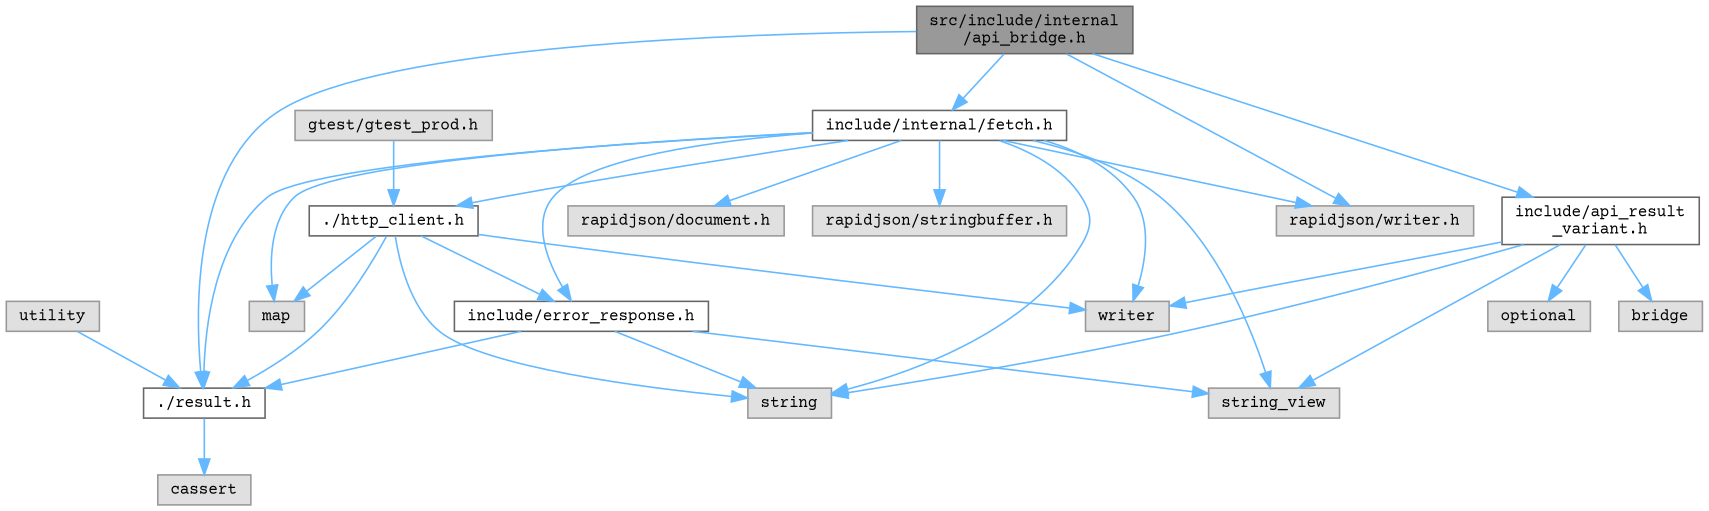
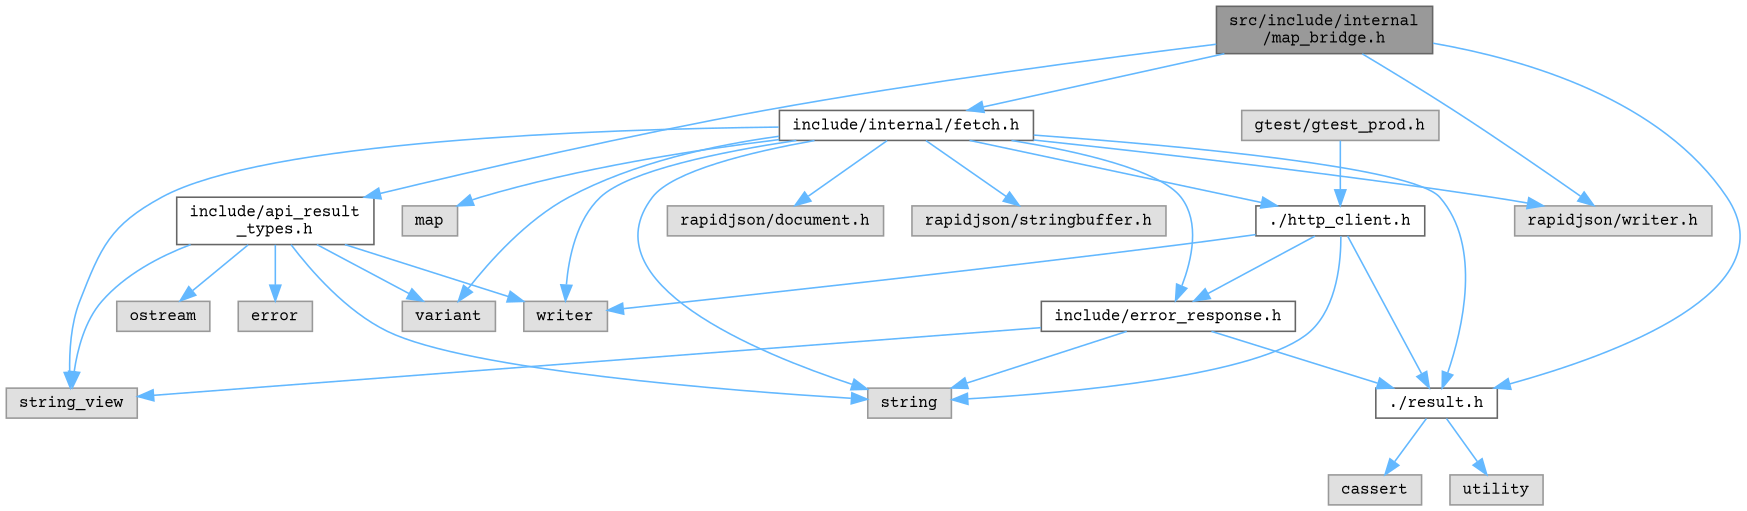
node "src/include/internal /api_bridge.h": label "src/include/internal /api_bridge.h" -> "src/include/internal /map_bridge.h"
node "include/api_result _variant.h": label "include/api_result _variant.h" -> "include/api_result _types.h"
edge "./http_client.h" -> "map": removed
node "variant": added
node "optional": label "optional" -> "error"
node "bridge": label "bridge" -> "ostream"
edge "utility" -> "./result.h": reversed
